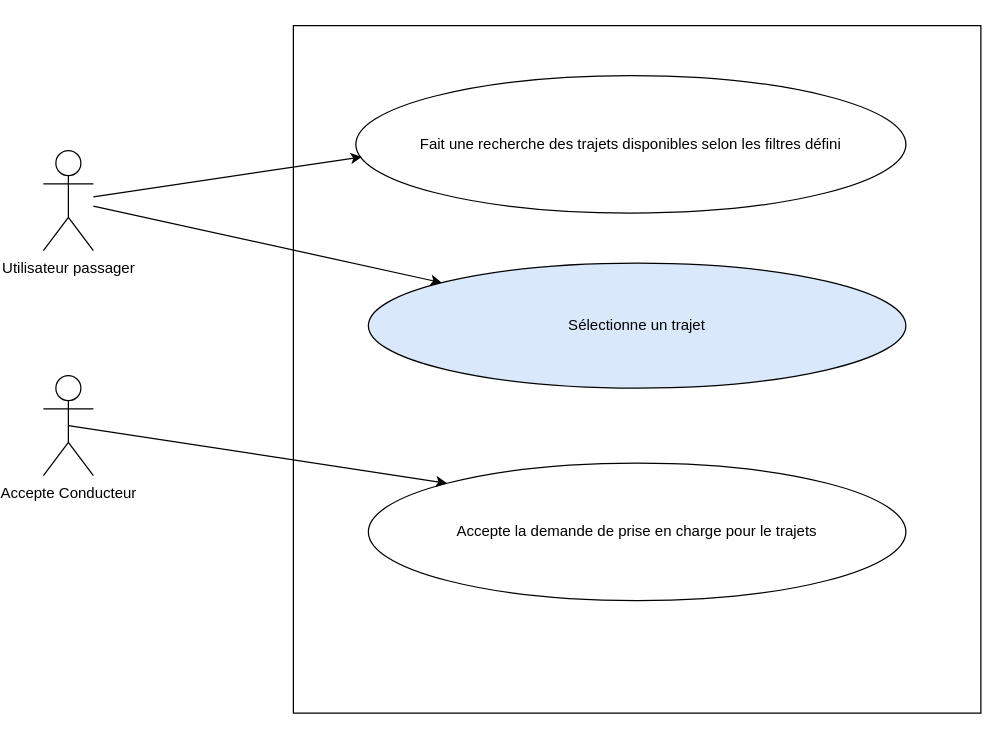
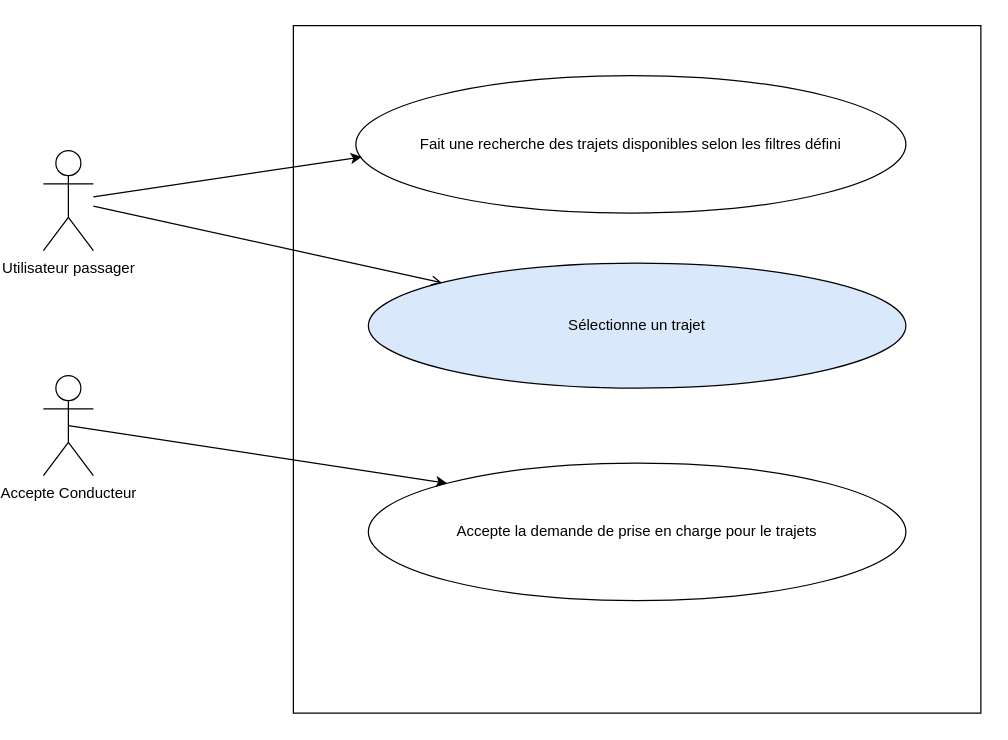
edge "Utilisateur passager" -> "Sélectionne un trajet": arrowhead classic -> open
